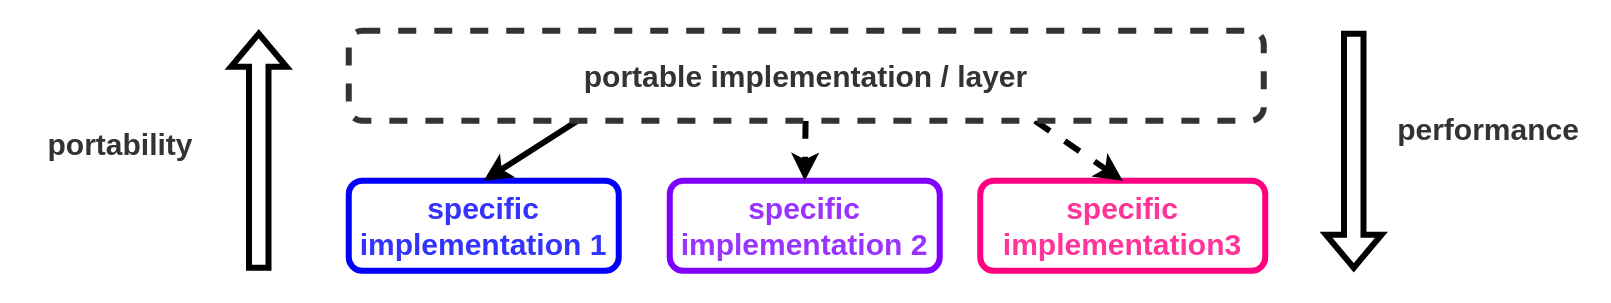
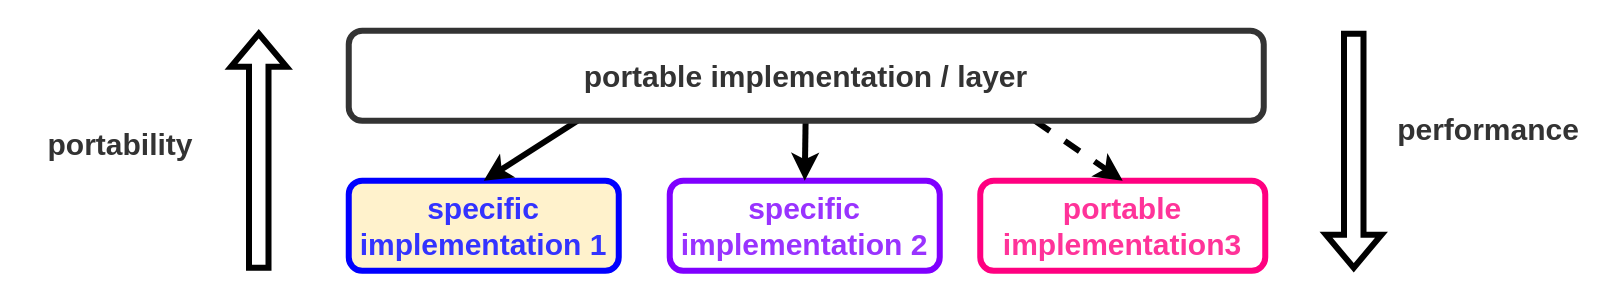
node "portable implementation / layer": style dashed -> solid
edge "portable implementation / layer" -> "specific implementation 2": style dashed -> solid
node "specific implementation 1": fillcolor #ffffff -> #fff2cc
node "specific implementation3": label "specific implementation3" -> "portable implementation3"
